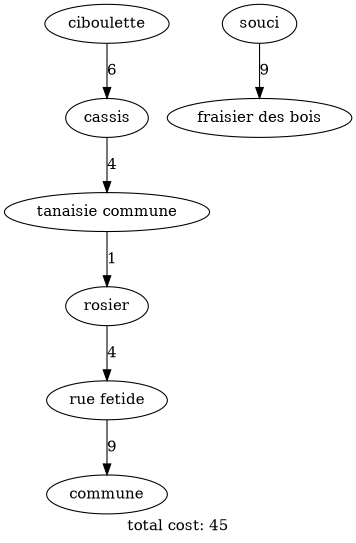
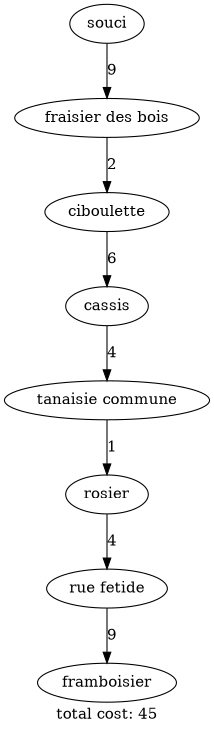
edge "fraisier des bois" -> "ciboulette": added, label "2"
node "commune": label "commune" -> "framboisier"
